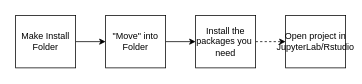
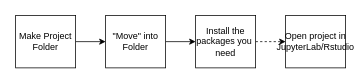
node "Make Install Folder": label "Make Install Folder" -> "Make Project Folder"
